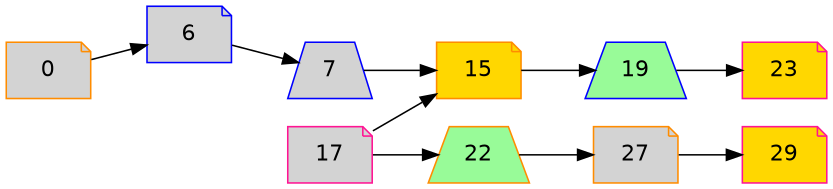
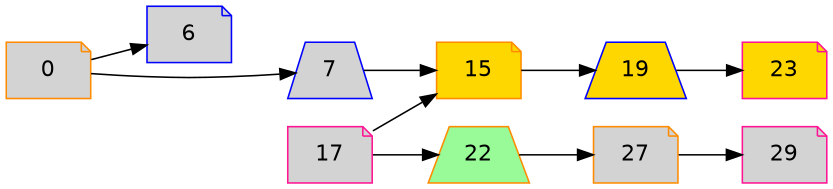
edge "6" -> "7": now "0" -> "7"
node "19": fillcolor palegreen -> gold
node "29": fillcolor gold -> lightgrey
